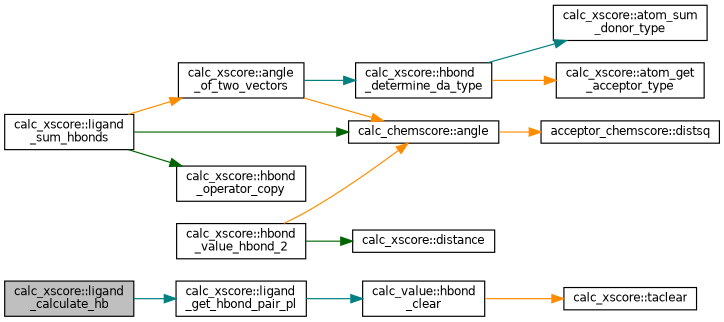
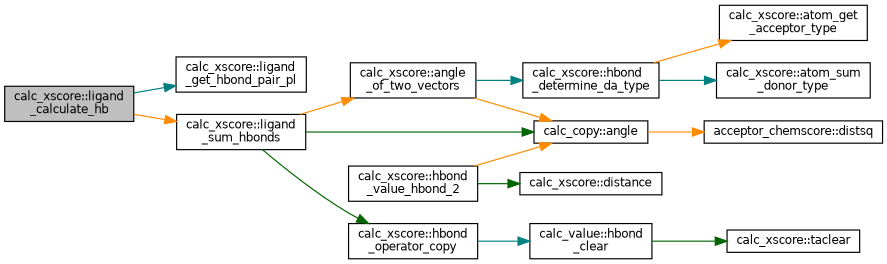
edge "calc_xscore::ligand _calculate_hb" -> "calc_xscore::ligand _sum_hbonds": added
node "calc_chemscore::angle": label "calc_chemscore::angle" -> "calc_copy::angle"
edge "calc_xscore::ligand _get_hbond_pair_pl" -> "calc_value::hbond _clear": now "calc_xscore::hbond _operator_copy" -> "calc_value::hbond _clear"
edge "calc_value::hbond _clear" -> "calc_xscore::taclear": color darkorange -> darkgreen
